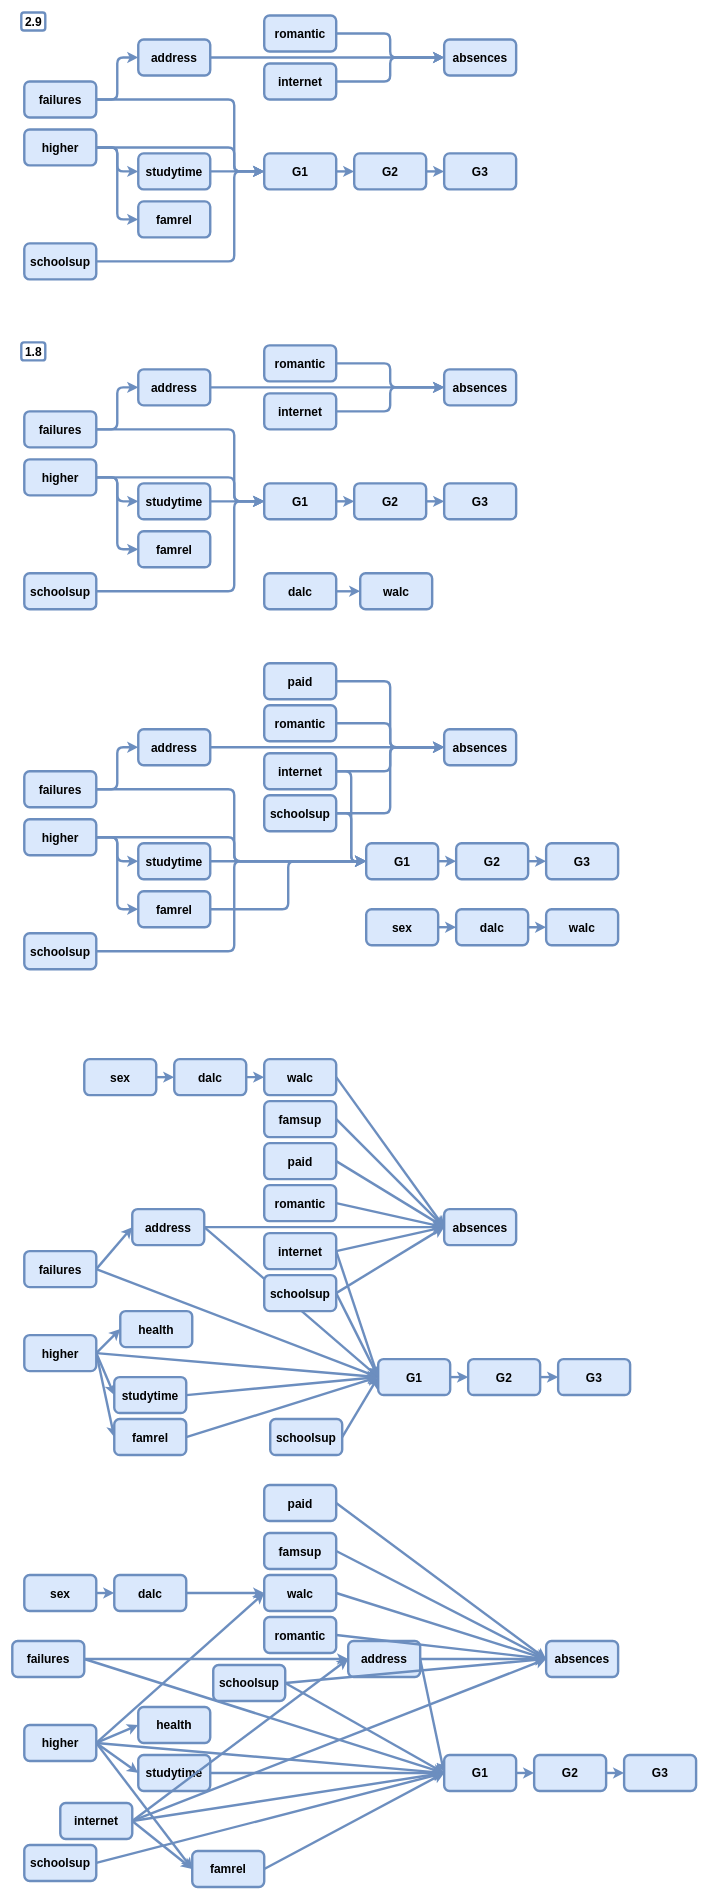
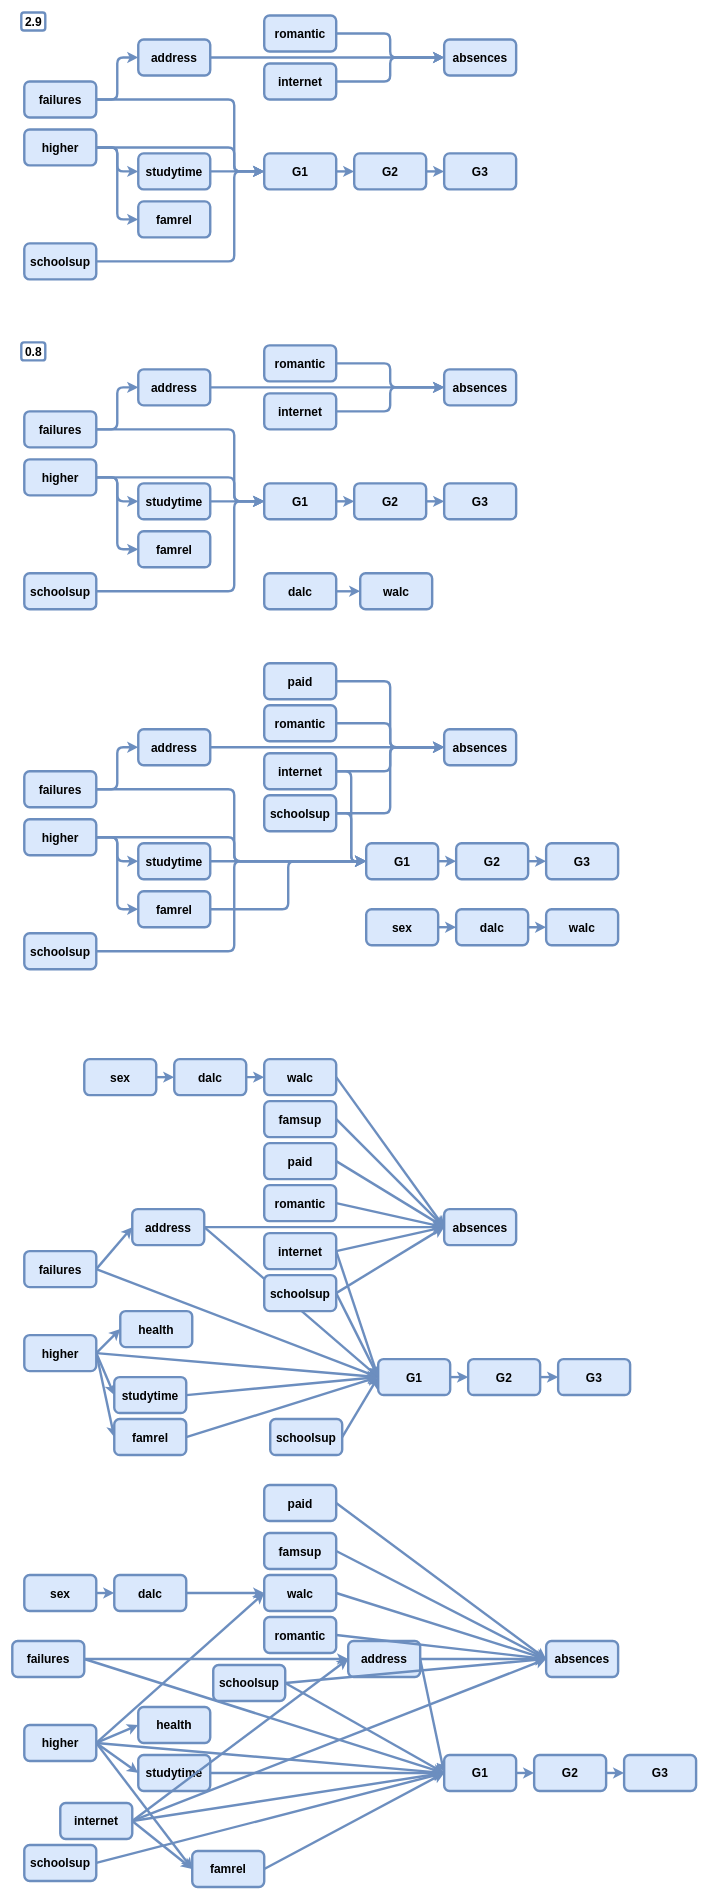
node "1.8": label "1.8" -> "0.8"
